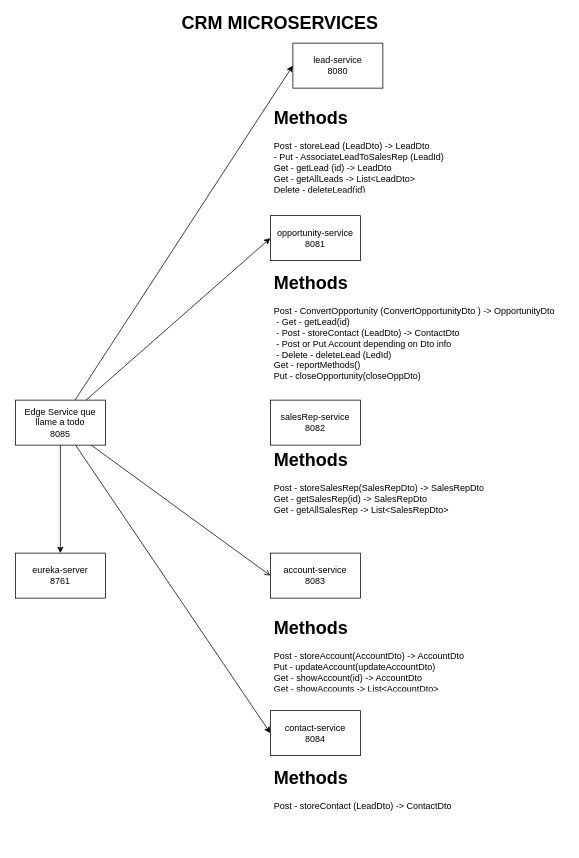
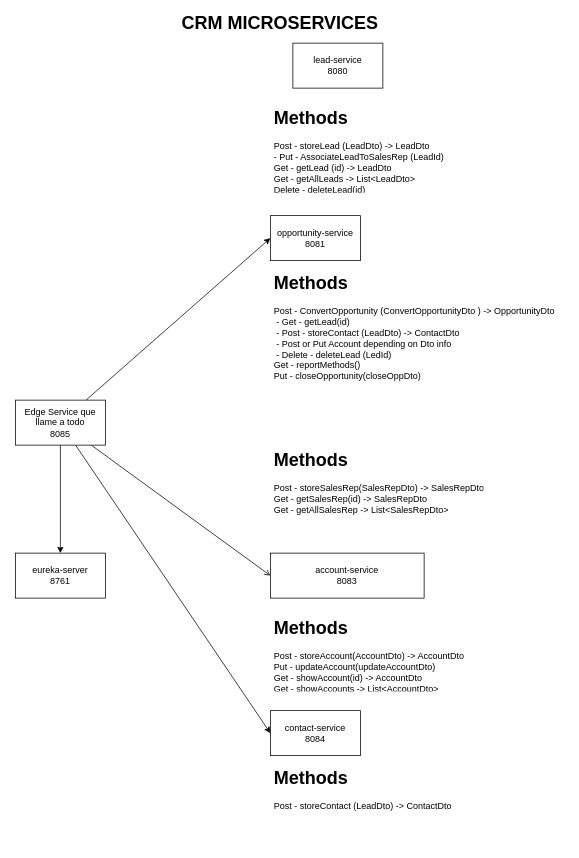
edge "Edge Service que llame a todo 8085" -> "lead-service 8080": removed
node "salesRep-service 8082": removed
node "account-service 8083": size 90x45 -> 154x45
